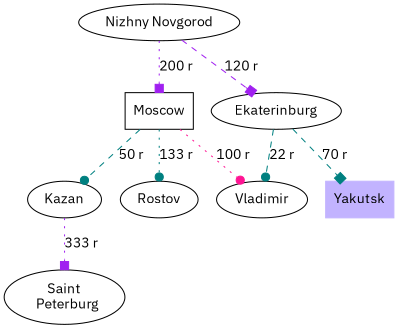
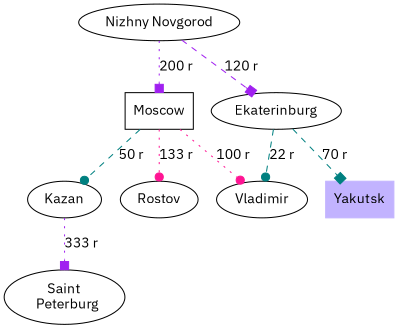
edge "Moscow" -> "Rostov": color teal -> deeppink
